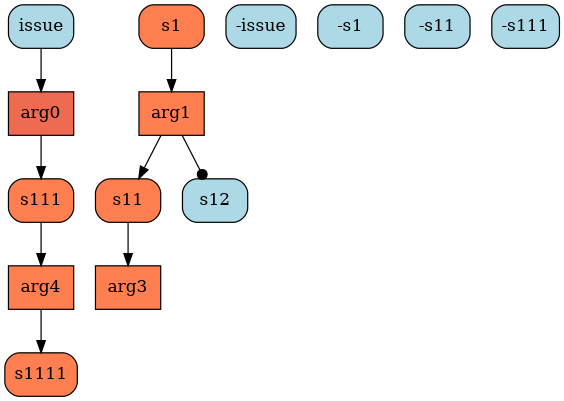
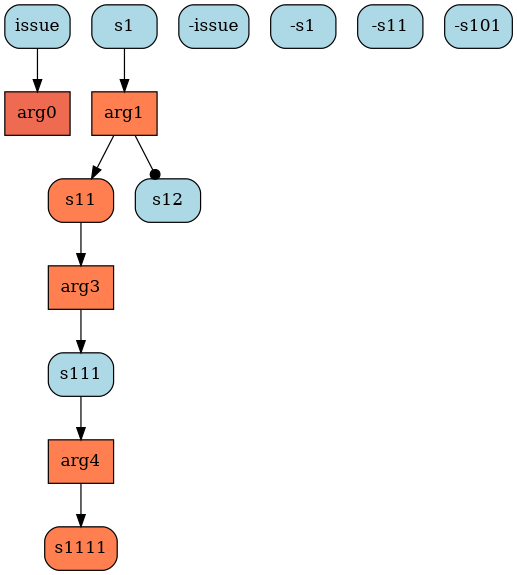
node "s1": fillcolor coral -> lightblue
node "-s111": label "-s111" -> "-s101"
edge "arg0" -> "s111": now "arg3" -> "s111"
node "s111": fillcolor coral -> lightblue
